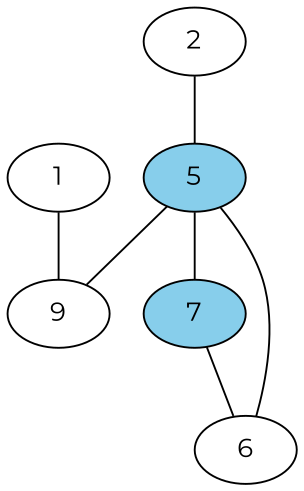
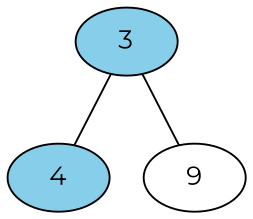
node "2": removed
node "1": removed
node "5": label "5" -> "3"
node "7": label "7" -> "4"
node "6": removed
